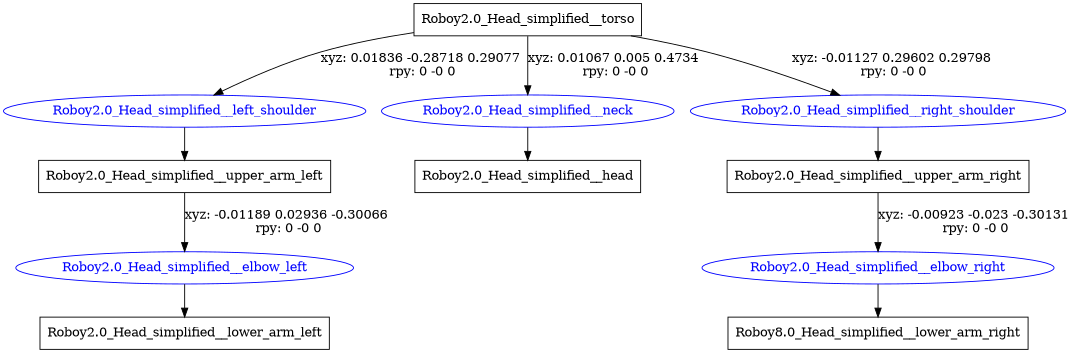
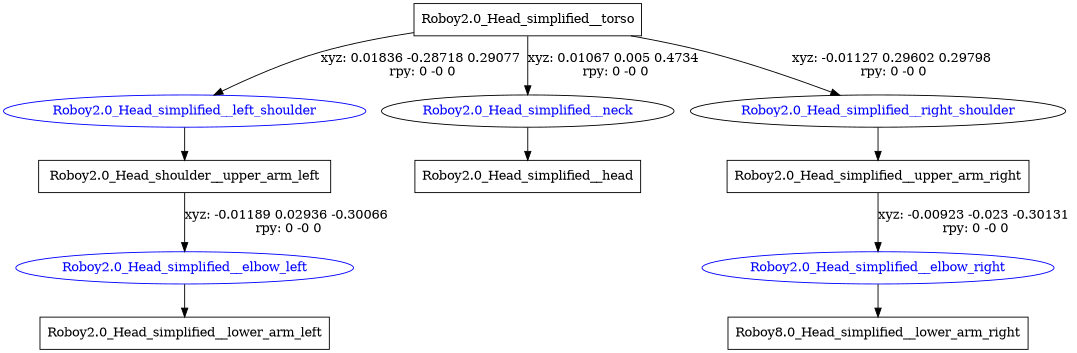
node "Roboy2.0_Head_simplified__neck": color blue -> black
node "Roboy2.0_Head_simplified__right_shoulder": color blue -> black
node "Roboy2.0_Head_simplified__upper_arm_left": label "Roboy2.0_Head_simplified__upper_arm_left" -> "Roboy2.0_Head_shoulder__upper_arm_left"
